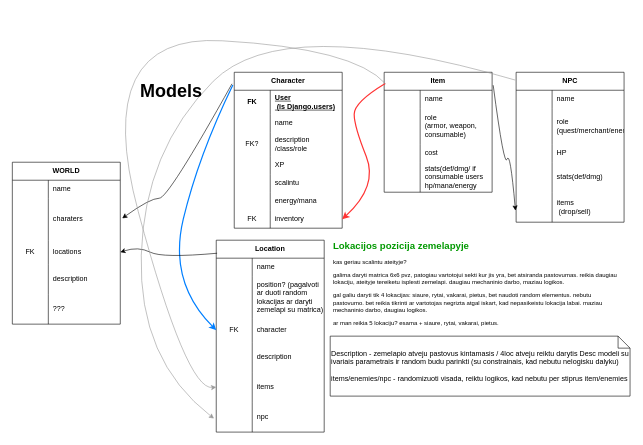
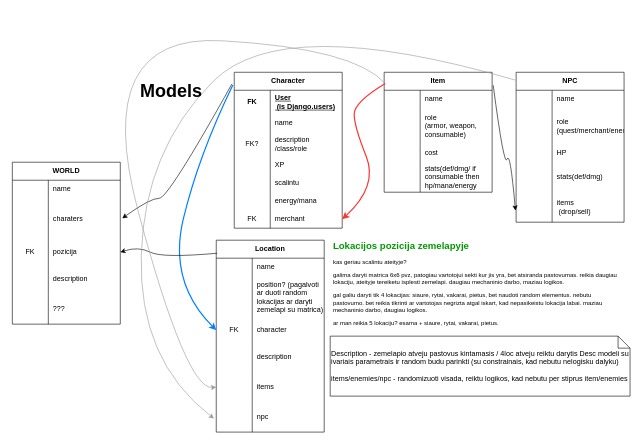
node "stats(def/dmg/ if consumable users hp/mana/energy": label "stats(def/dmg/ if consumable users hp/mana/energy" -> "stats(def/dmg/ if consumable then hp/mana/energy"
node "inventory": label "inventory" -> "merchant"
node "locations": label "locations" -> "pozicija"
